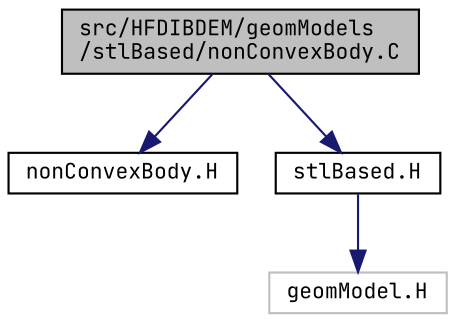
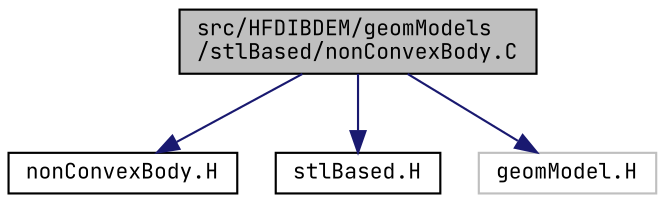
edge "stlBased.H" -> "geomModel.H": now "src/HFDIBDEM/geomModels /stlBased/nonConvexBody.C" -> "geomModel.H"
